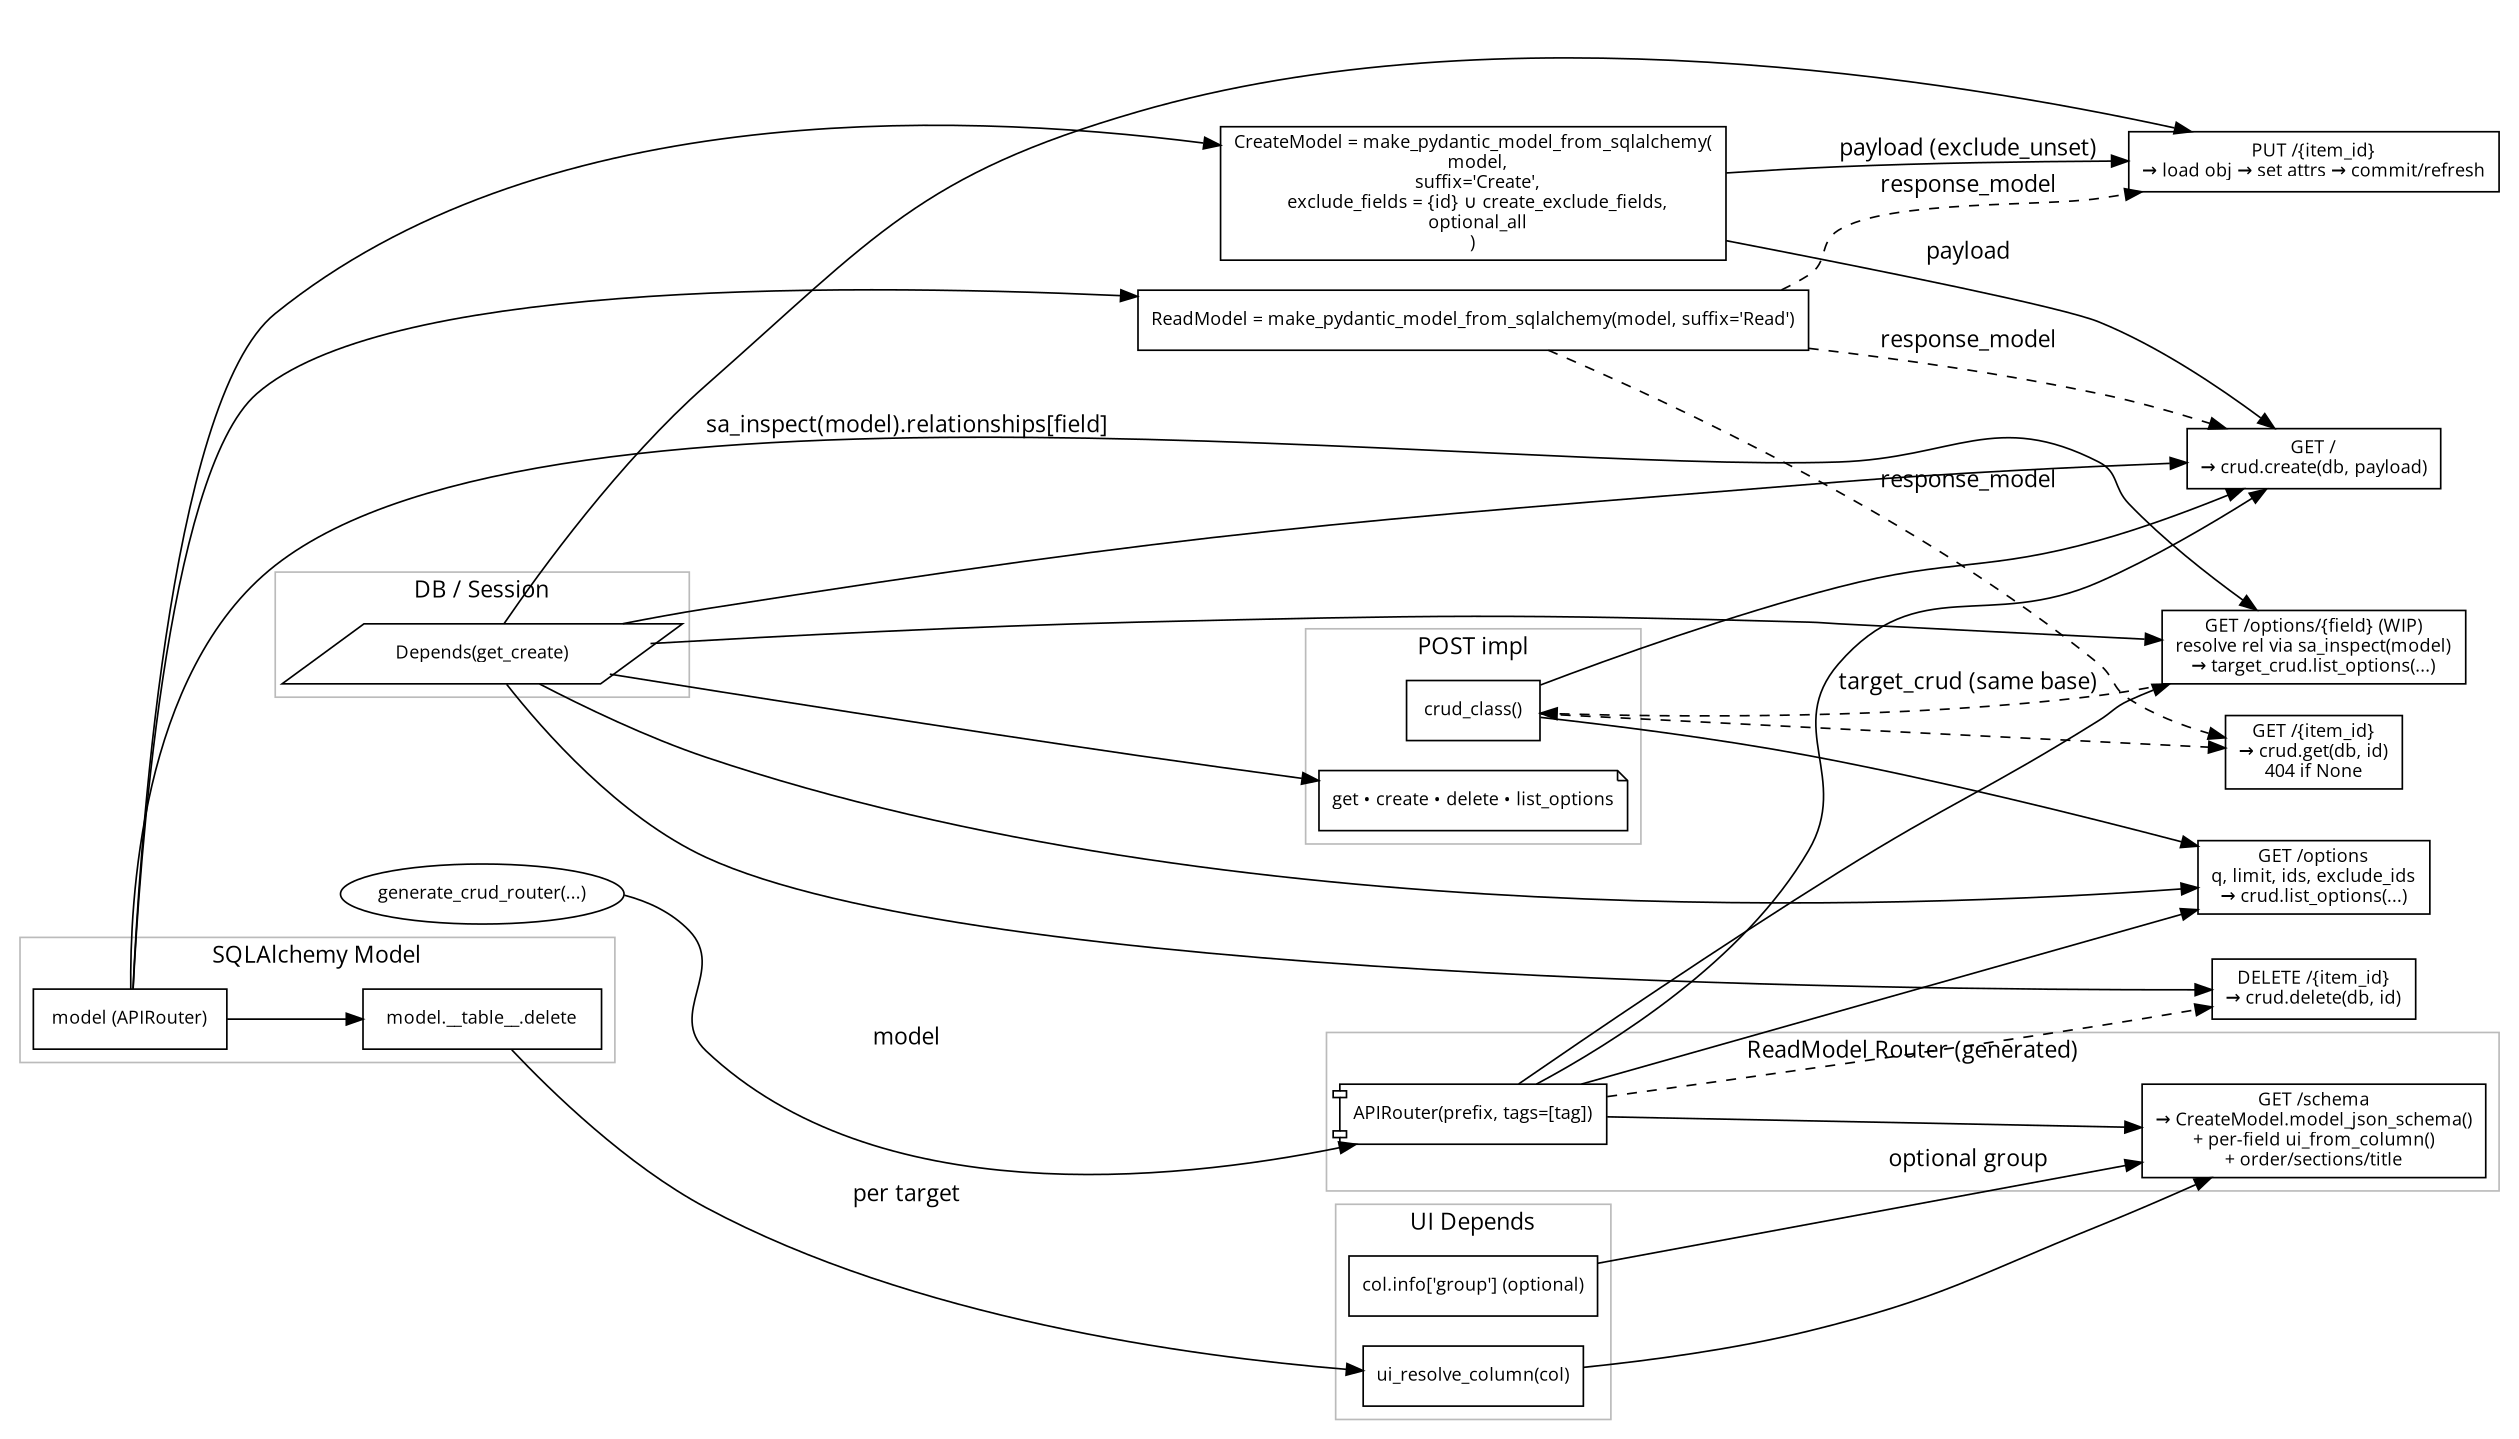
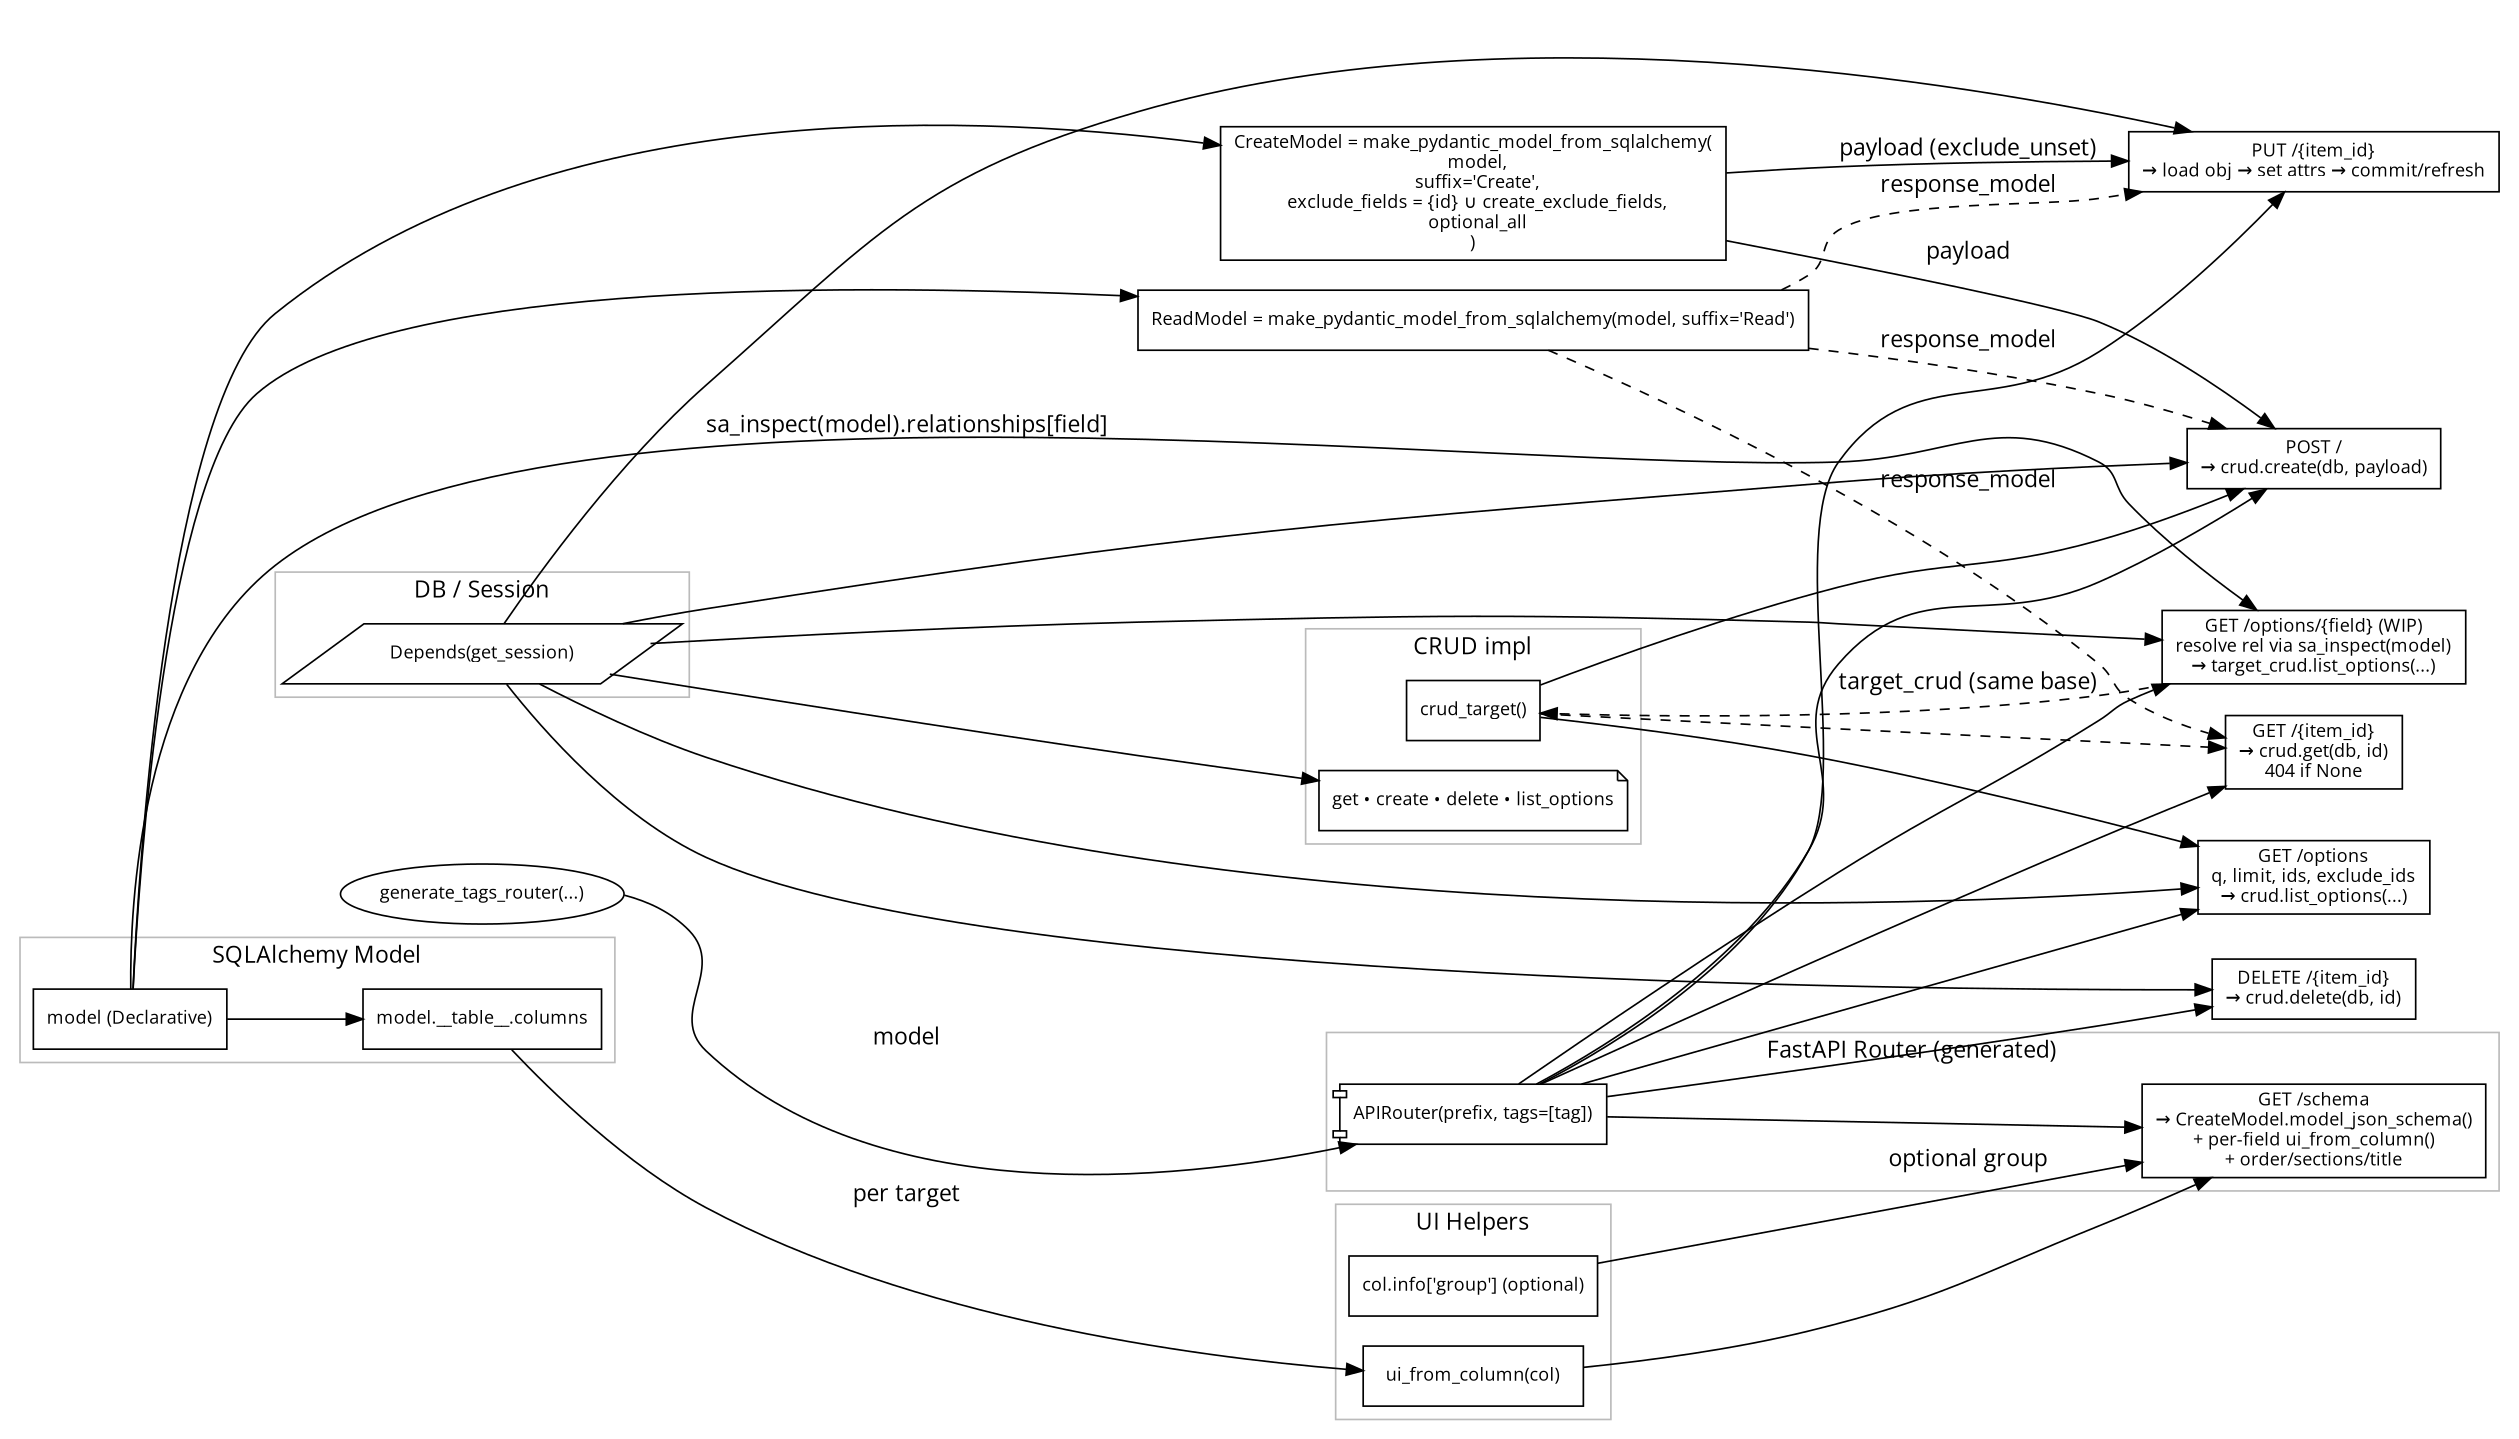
node "GET / → crud.create(db, payload)": label "GET / → crud.create(db, payload)" -> "POST / → crud.create(db, payload)"
edge "APIRouter(prefix, tags=[tag])" -> "PUT /{item_id} → load obj → set attrs → commit/refresh": added
cluster "POST impl": label "POST impl" -> "CRUD impl"
node "Depends(get_create)": label "Depends(get_create)" -> "Depends(get_session)"
node "crud_class()": label "crud_class()" -> "crud_target()"
node "generate_crud_router(...)": label "generate_crud_router(...)" -> "generate_tags_router(...)"
edge "APIRouter(prefix, tags=[tag])" -> "GET /{item_id} → crud.get(db, id) 404 if None": added
node "model (APIRouter)": label "model (APIRouter)" -> "model (Declarative)"
node "model.__table__.delete": label "model.__table__.delete" -> "model.__table__.columns"
cluster "ReadModel Router (generated)": label "ReadModel Router (generated)" -> "FastAPI Router (generated)"
edge "APIRouter(prefix, tags=[tag])" -> "DELETE /{item_id} → crud.delete(db, id)": style dashed -> solid
cluster "UI Depends": label "UI Depends" -> "UI Helpers"
node "ui_resolve_column(col)": label "ui_resolve_column(col)" -> "ui_from_column(col)"
